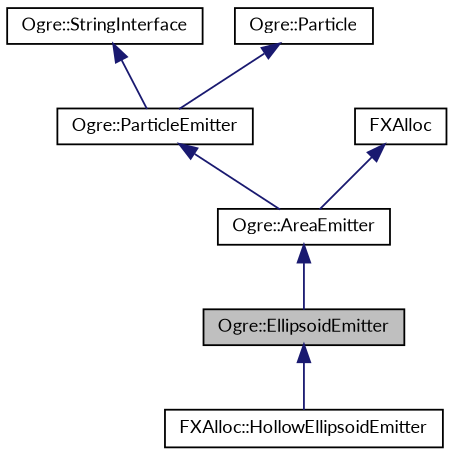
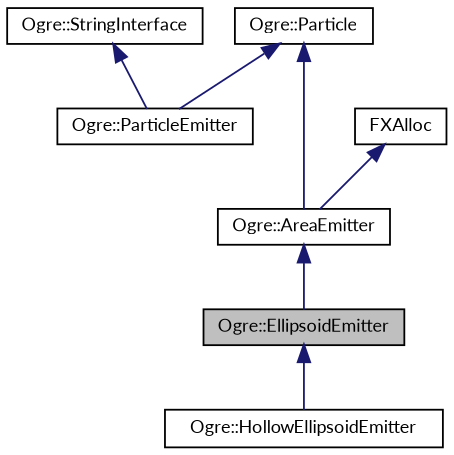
edge "Ogre::AreaEmitter" -> "Ogre::ParticleEmitter": now "Ogre::AreaEmitter" -> "Ogre::Particle"
node "FXAlloc::HollowEllipsoidEmitter": label "FXAlloc::HollowEllipsoidEmitter" -> "Ogre::HollowEllipsoidEmitter"
